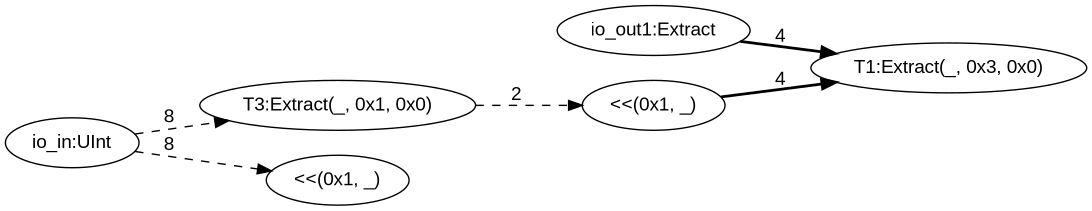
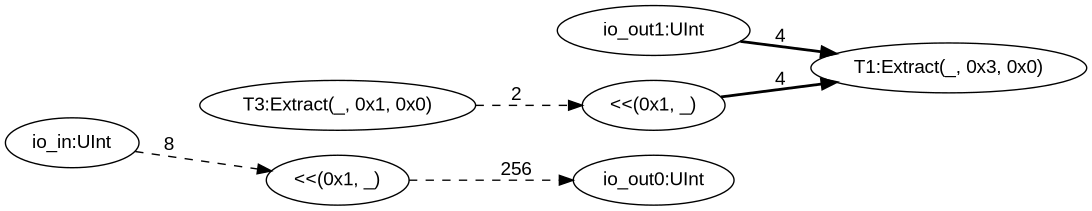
node "io_out1:Extract": label "io_out1:Extract" -> "io_out1:UInt"
edge "io_in:UInt" -> "T3:Extract(_, 0x1, 0x0)": removed, label "8"
node "io_out0:UInt": added
